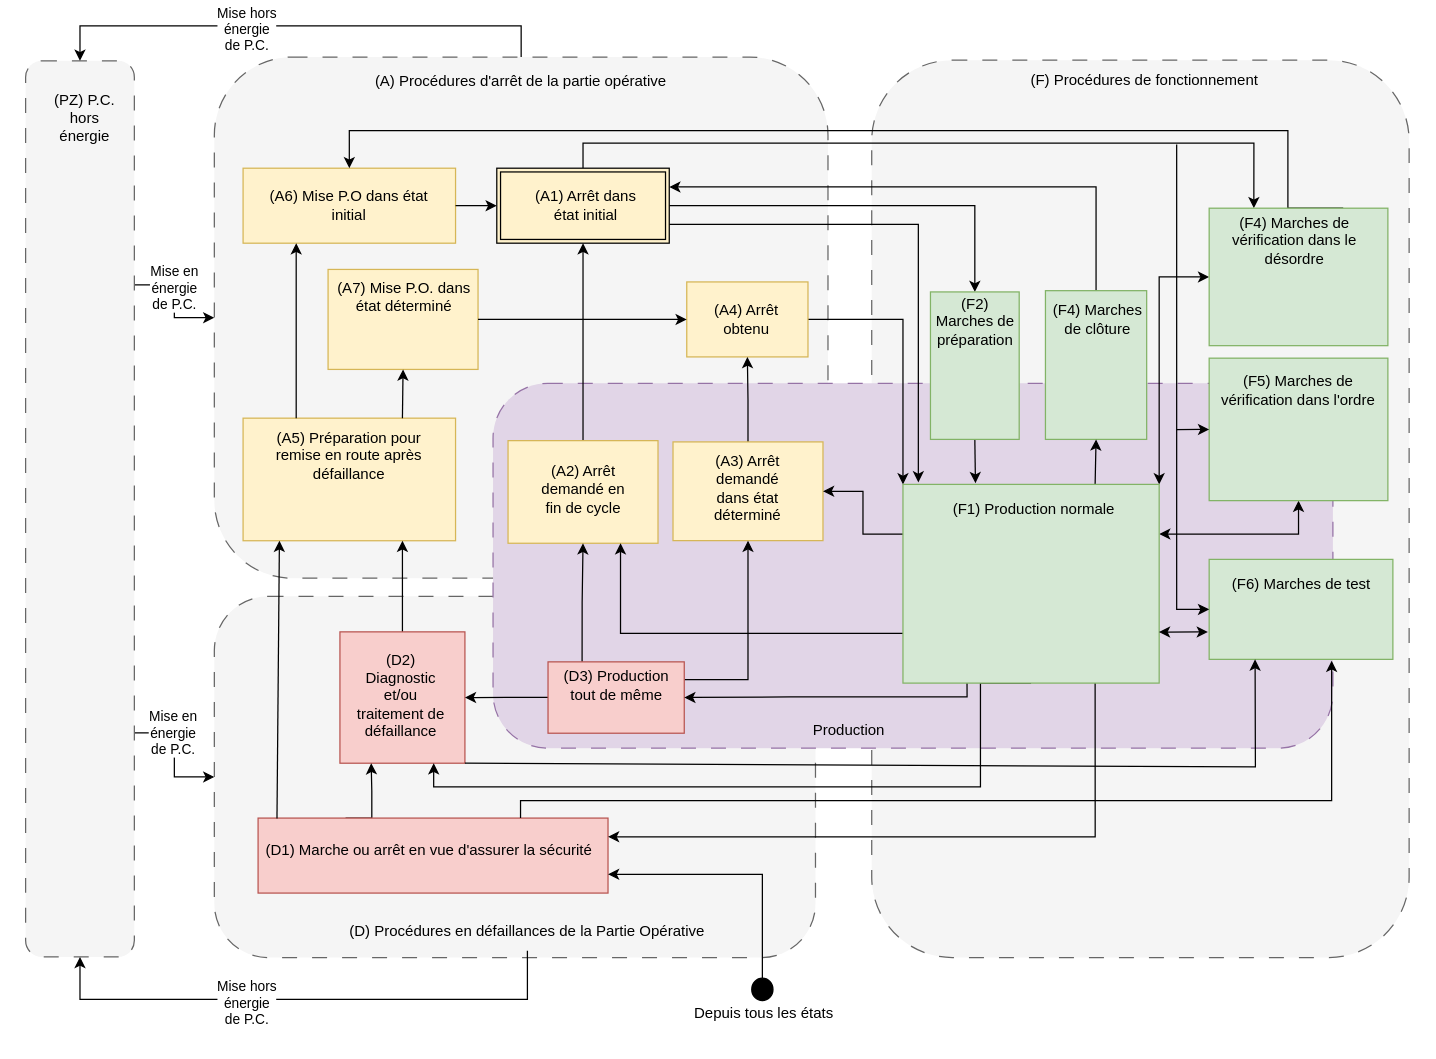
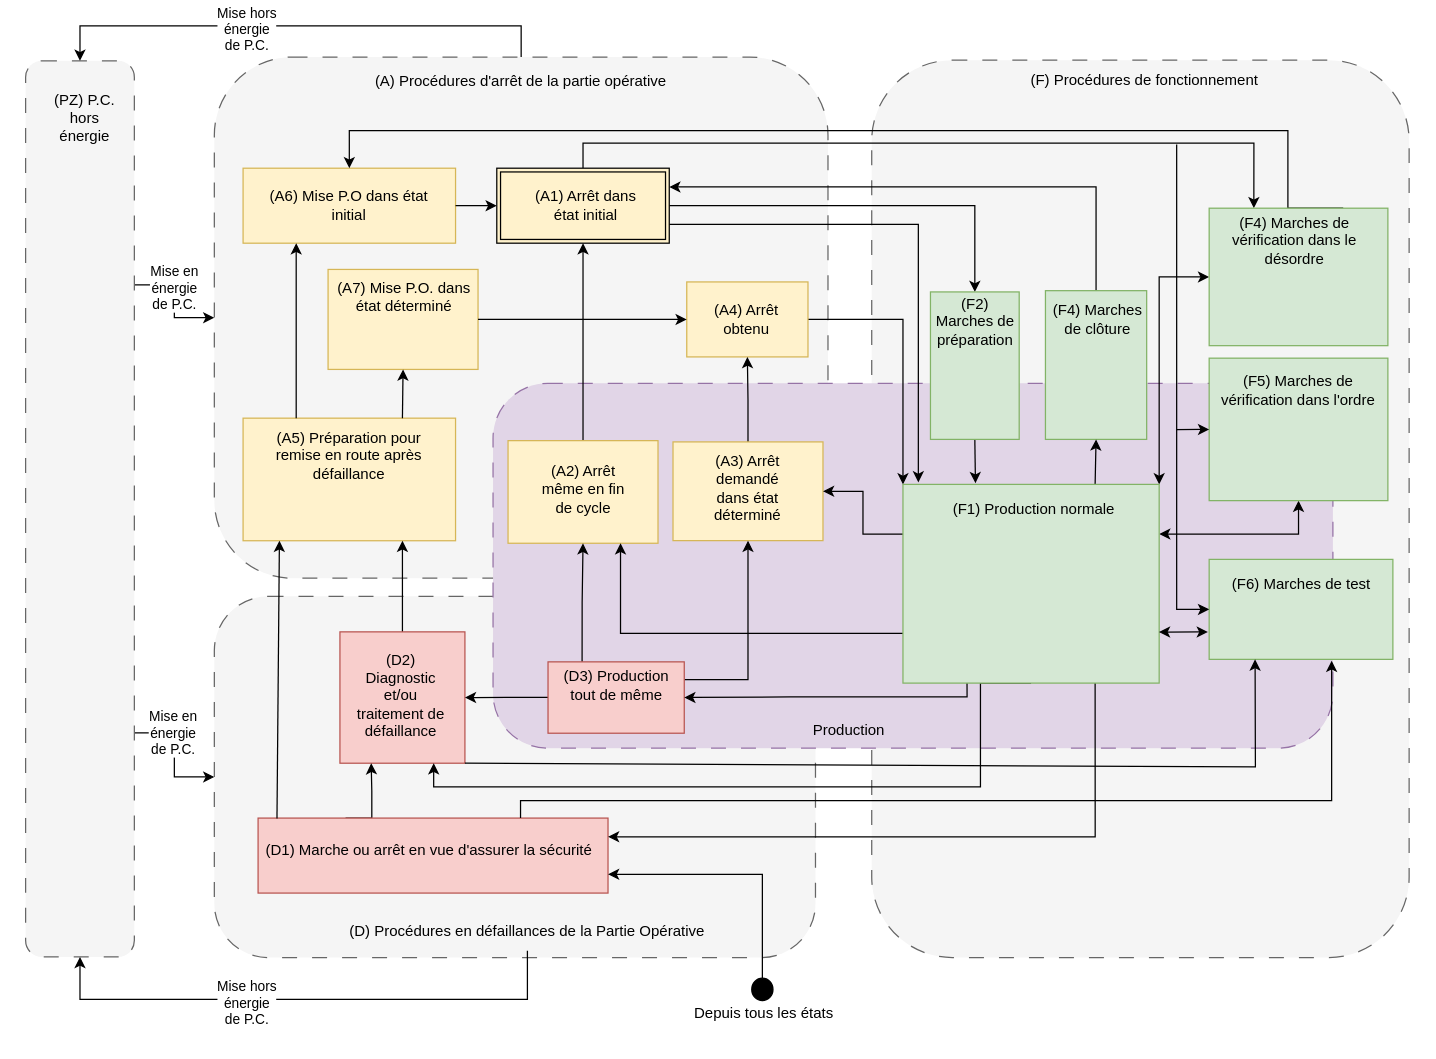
node "(A2) Arrêt demandé en fin de cycle": label "(A2) Arrêt demandé en fin de cycle" -> "(A2) Arrêt même en fin de cycle"
